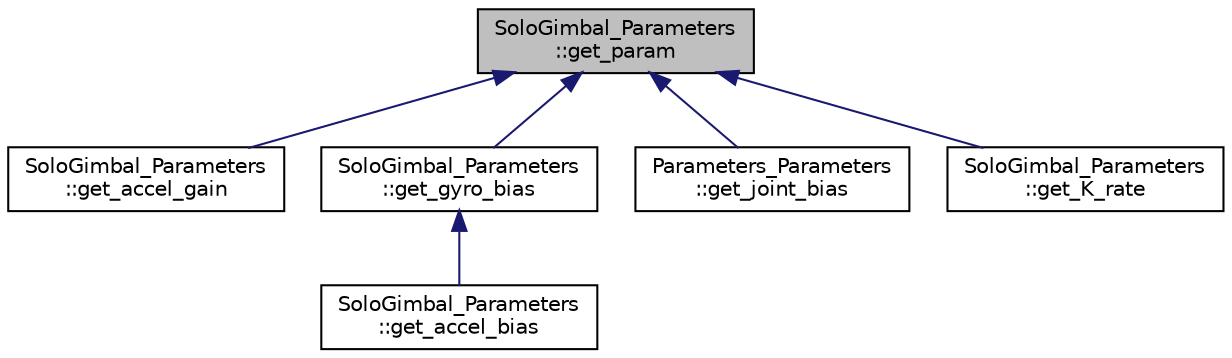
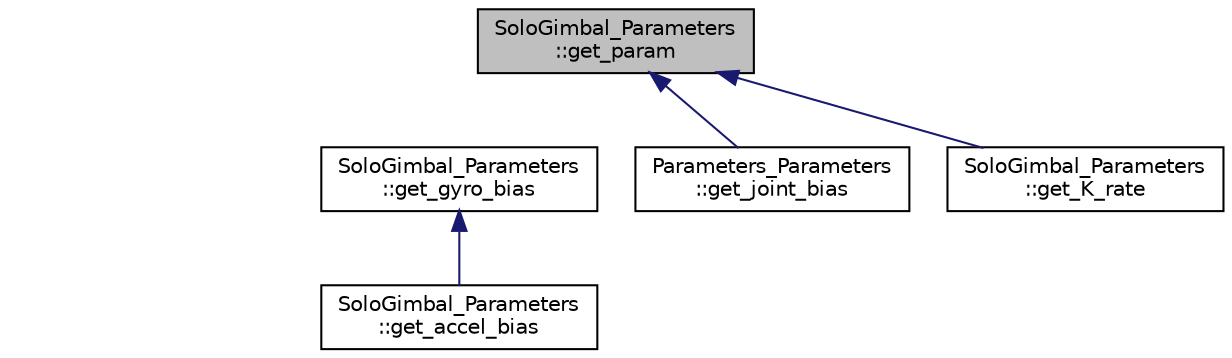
edge "SoloGimbal_Parameters ::get_gyro_bias" -> "SoloGimbal_Parameters ::get_param": removed
node "SoloGimbal_Parameters ::get_accel_gain": removed
